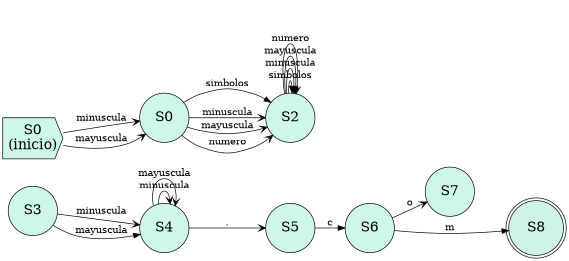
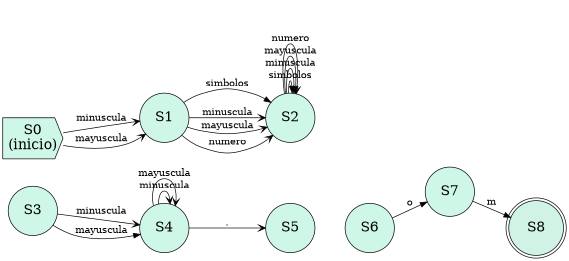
node "S0": label "S0" -> "S1"
edge "S6" -> "S7": arrowhead vee -> normal
edge "S5" -> "S6": removed, label "c"
edge "S6" -> "S8": now "S7" -> "S8"
